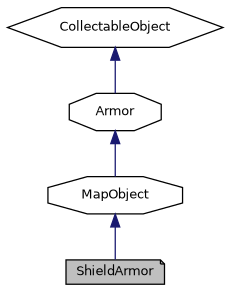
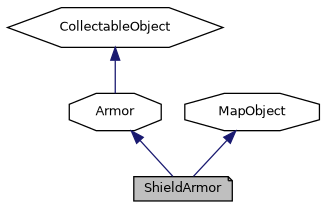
edge "MapObject" -> "Armor": now "ShieldArmor" -> "Armor"
